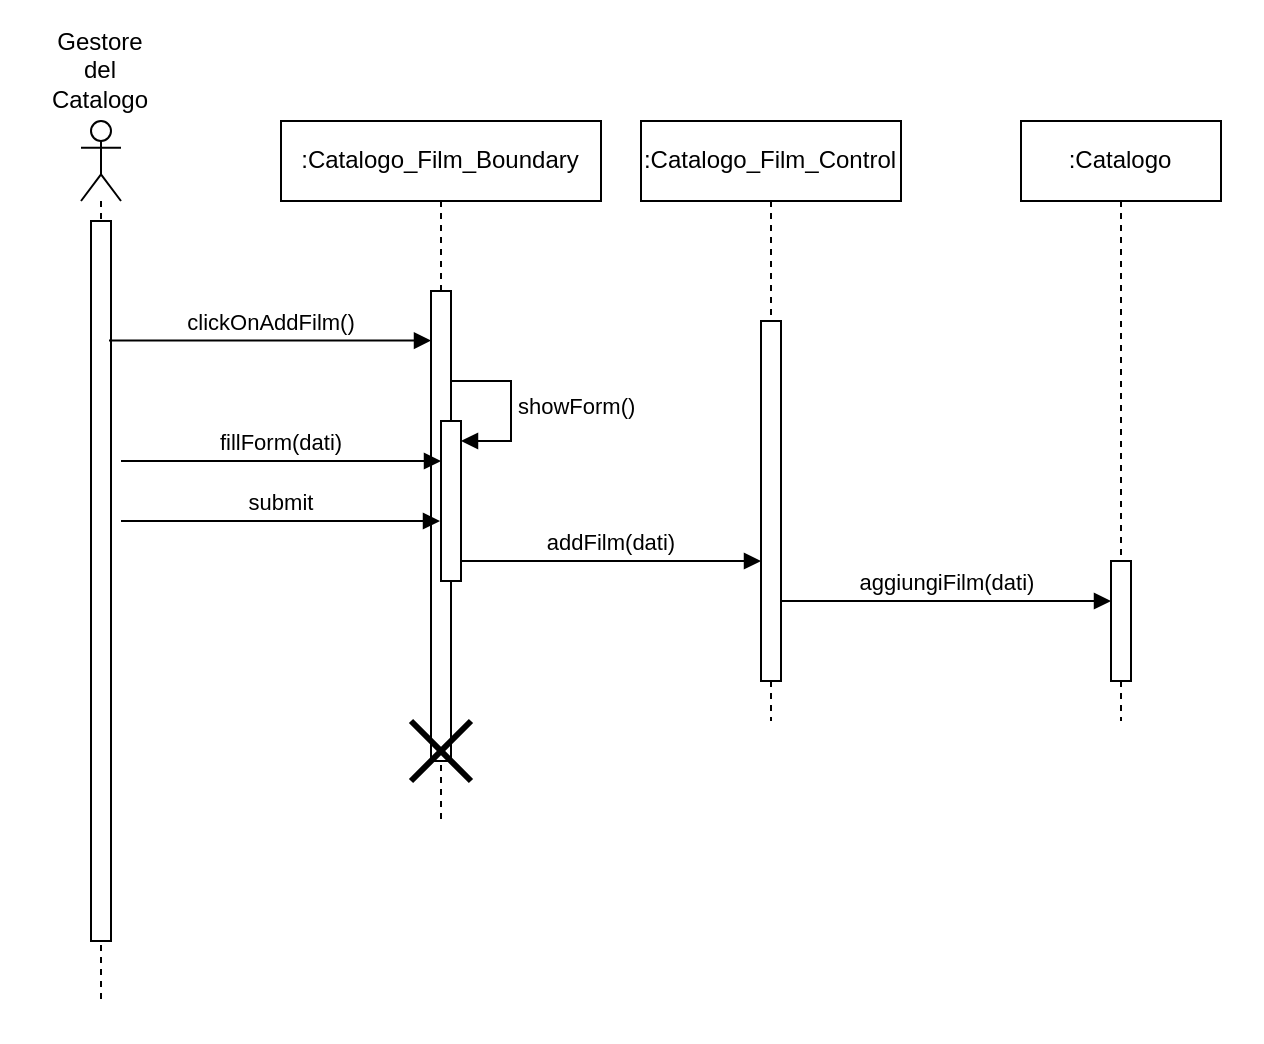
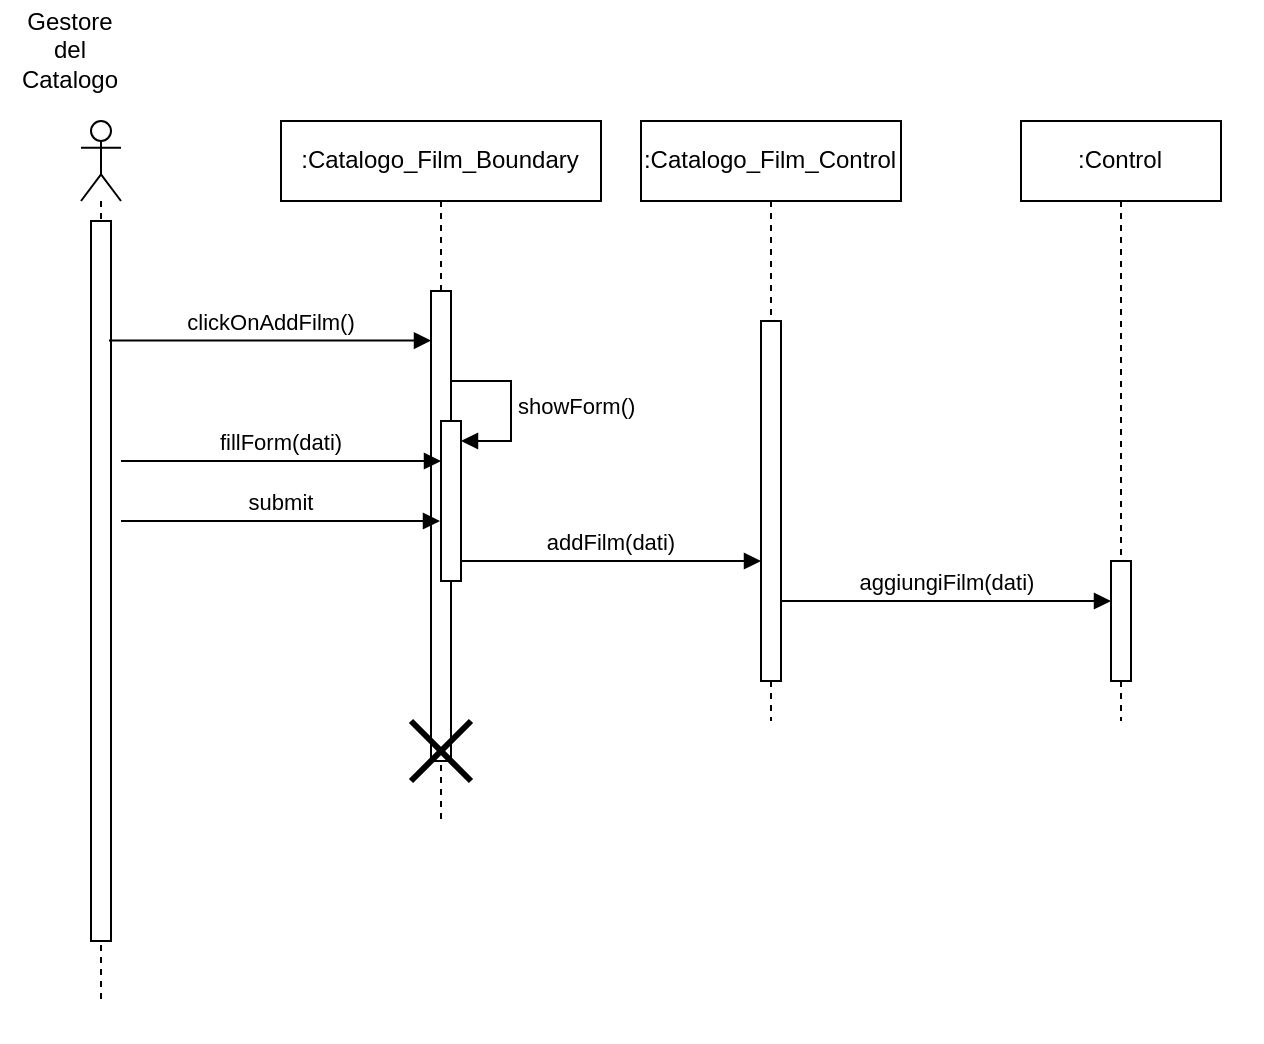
node "Gestore del Catalogo": moved (101, 71) -> (71, 51)
node ":Catalogo": label ":Catalogo" -> ":Control"
